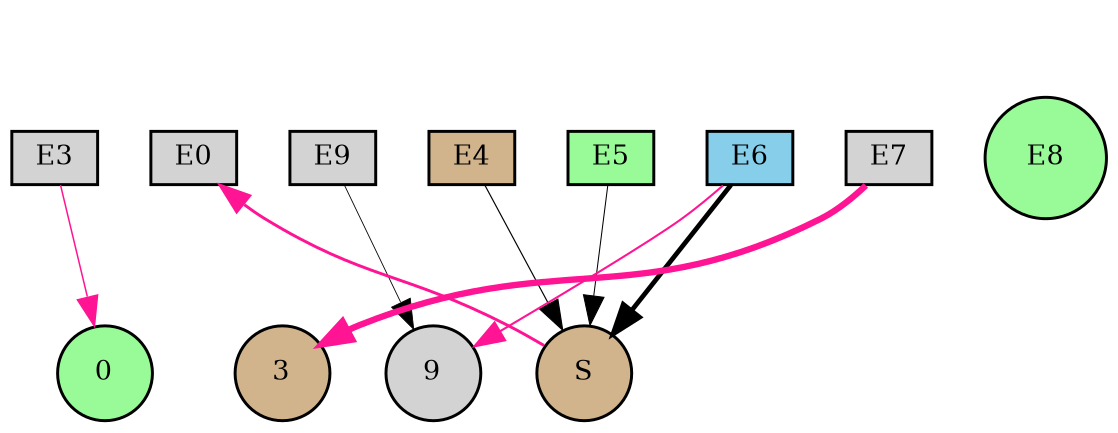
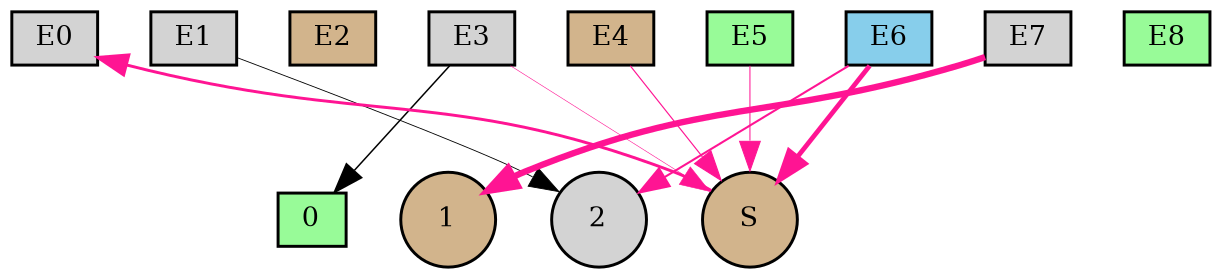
node "E2": added
edge "E3" -> "S": added
node "E9": label "E9" -> "E1"
node "E8": shape circle -> box
edge "E5" -> "S": color black -> deeppink
edge "E3" -> "0": color deeppink -> black
edge "E4" -> "S": color black -> deeppink
edge "E6" -> "S": color black -> deeppink
node "0": shape circle -> box
node "3": label "3" -> "1"
node "9": label "9" -> "2"
